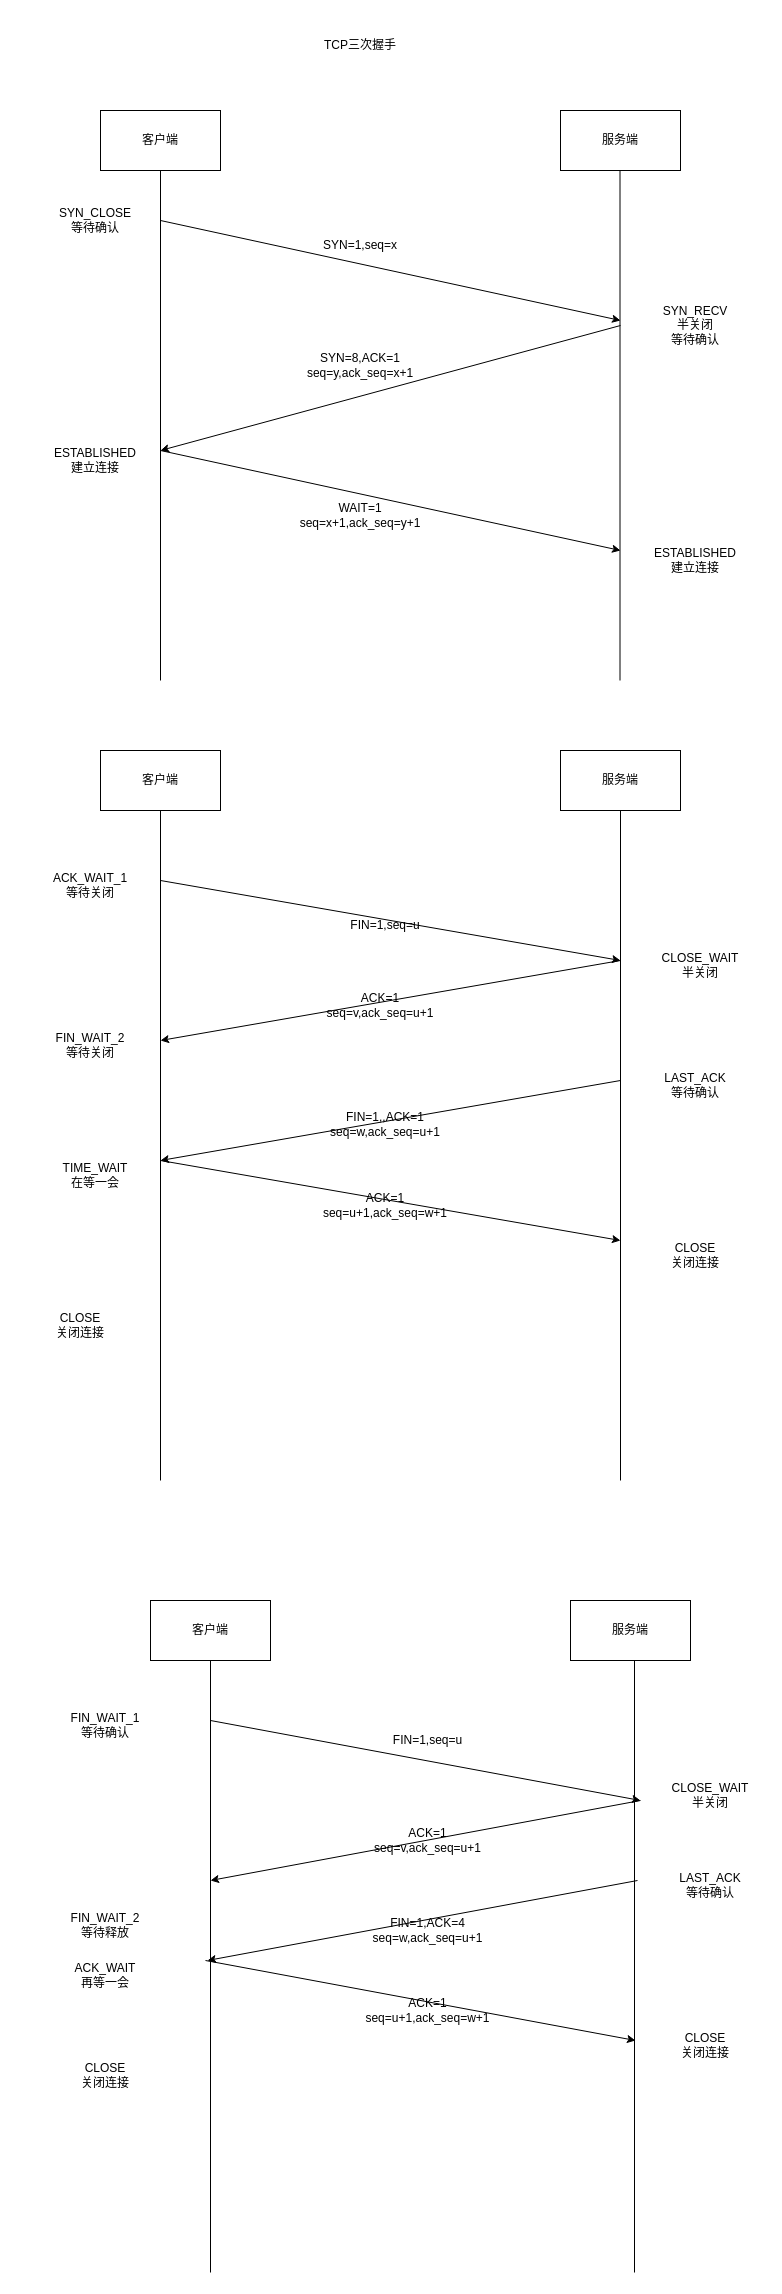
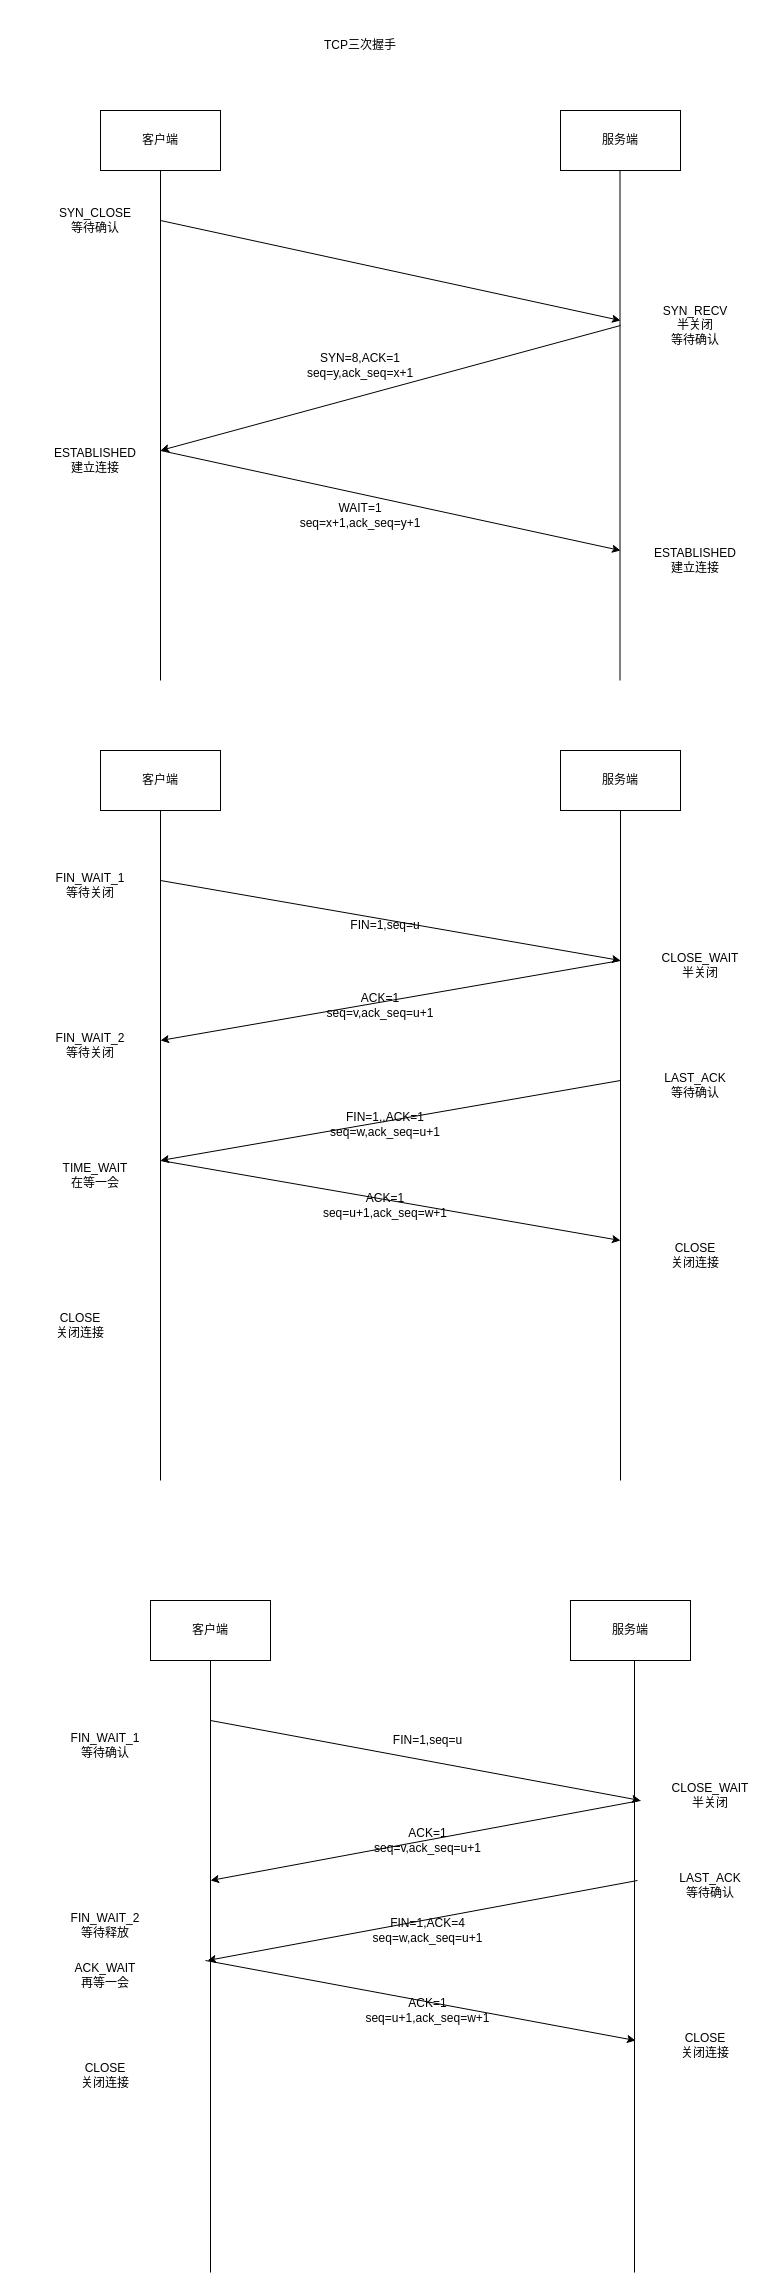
node "SYN=1,seq=x": removed
node "ACK_WAIT_1 等待关闭": label "ACK_WAIT_1 等待关闭" -> "FIN_WAIT_1 等待关闭"
node "FIN_WAIT_1 等待确认": moved (106, 1726) -> (106, 1746)
